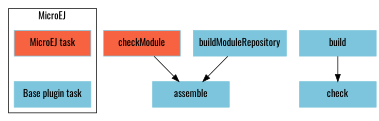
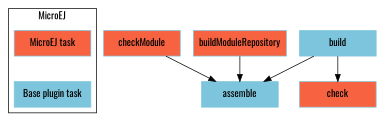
node "buildModuleRepository": fillcolor #7dc5dc -> #f76241
edge "build" -> "assemble": added
node "check": fillcolor #7dc5dc -> #f76241
